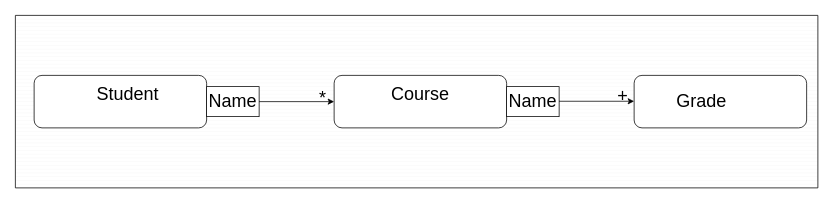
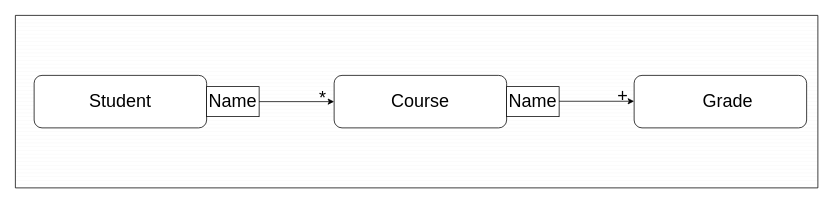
node "Student": moved (128, 94) -> (120, 102)
node "Course": moved (420, 94) -> (420, 102)
node "Grade": moved (702, 102) -> (728, 102)
